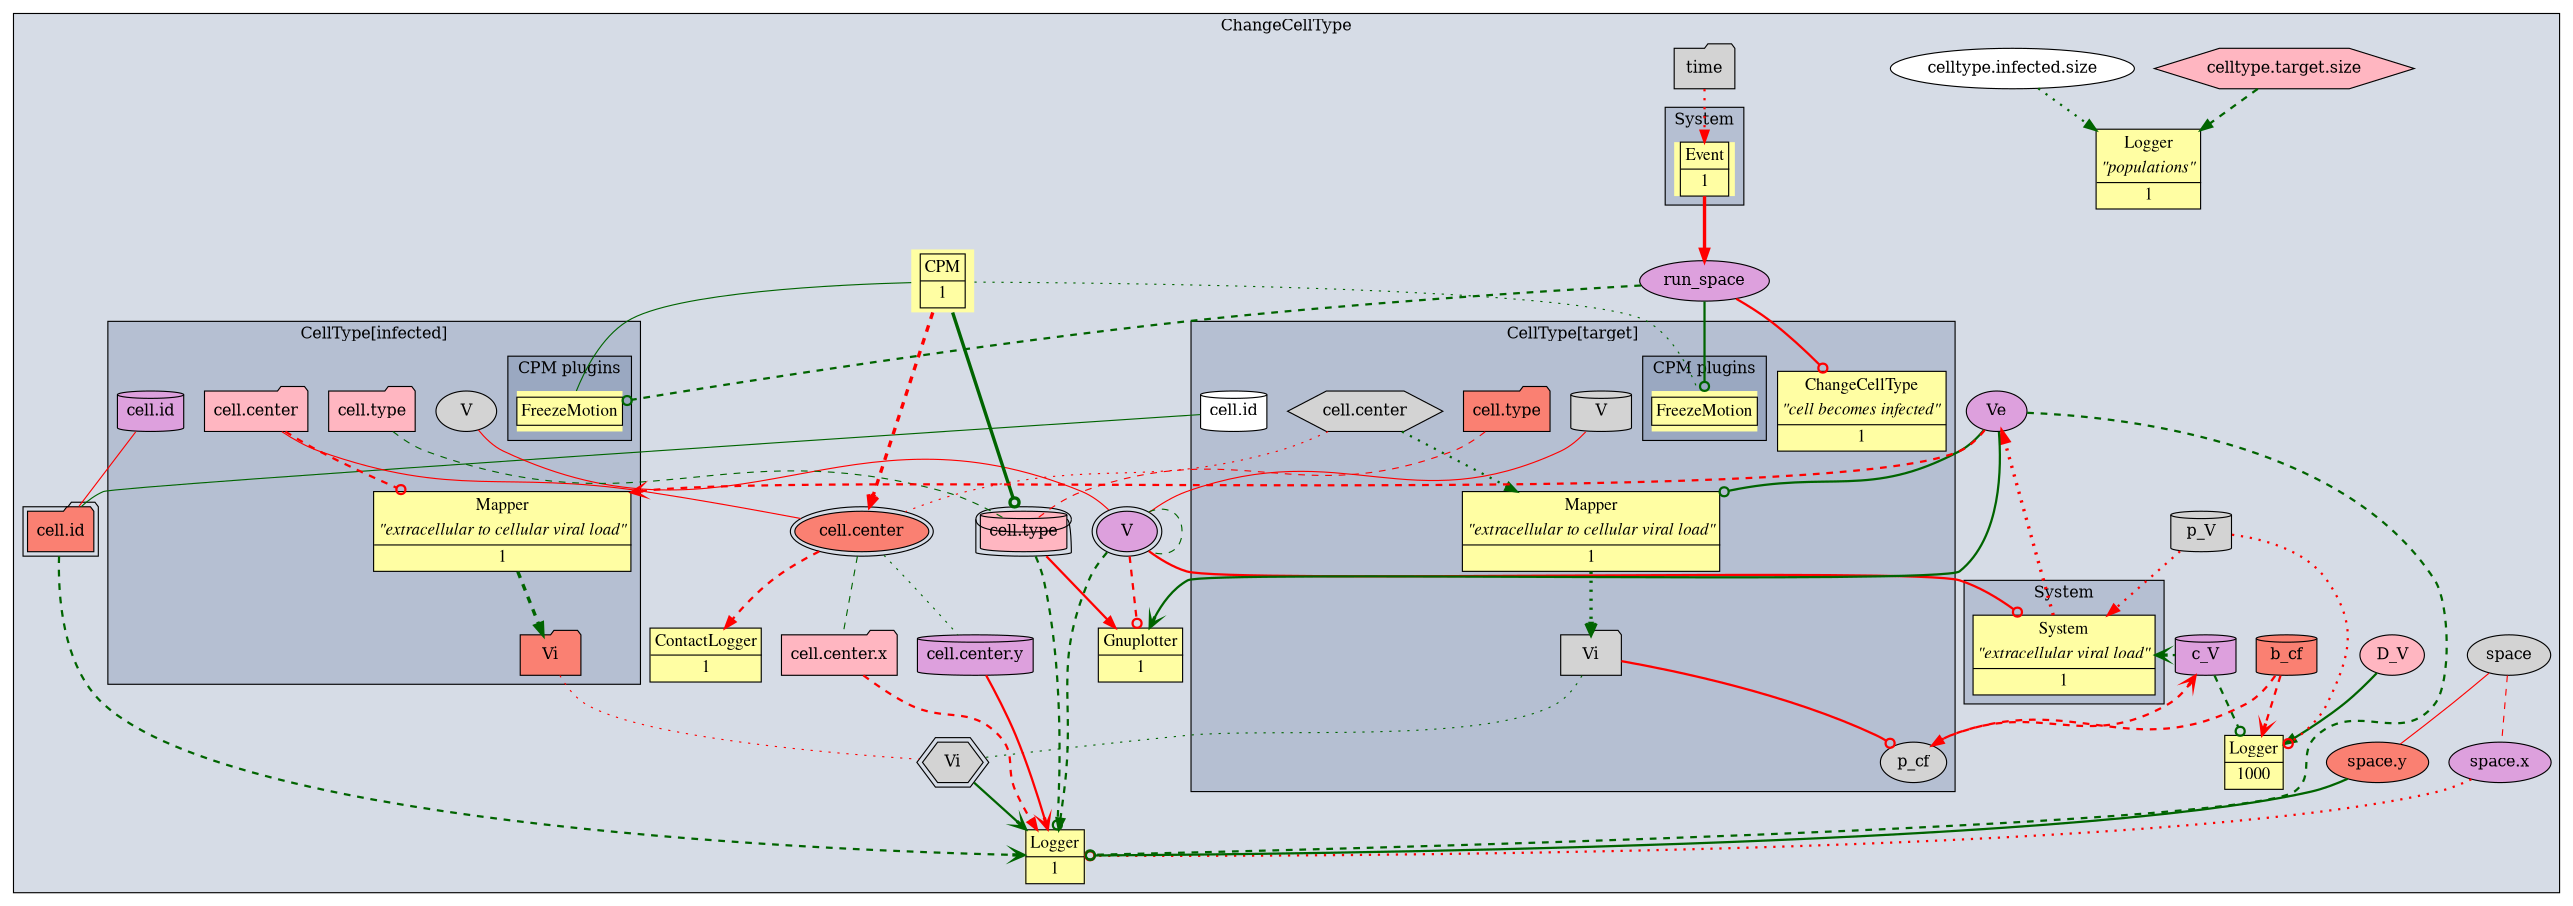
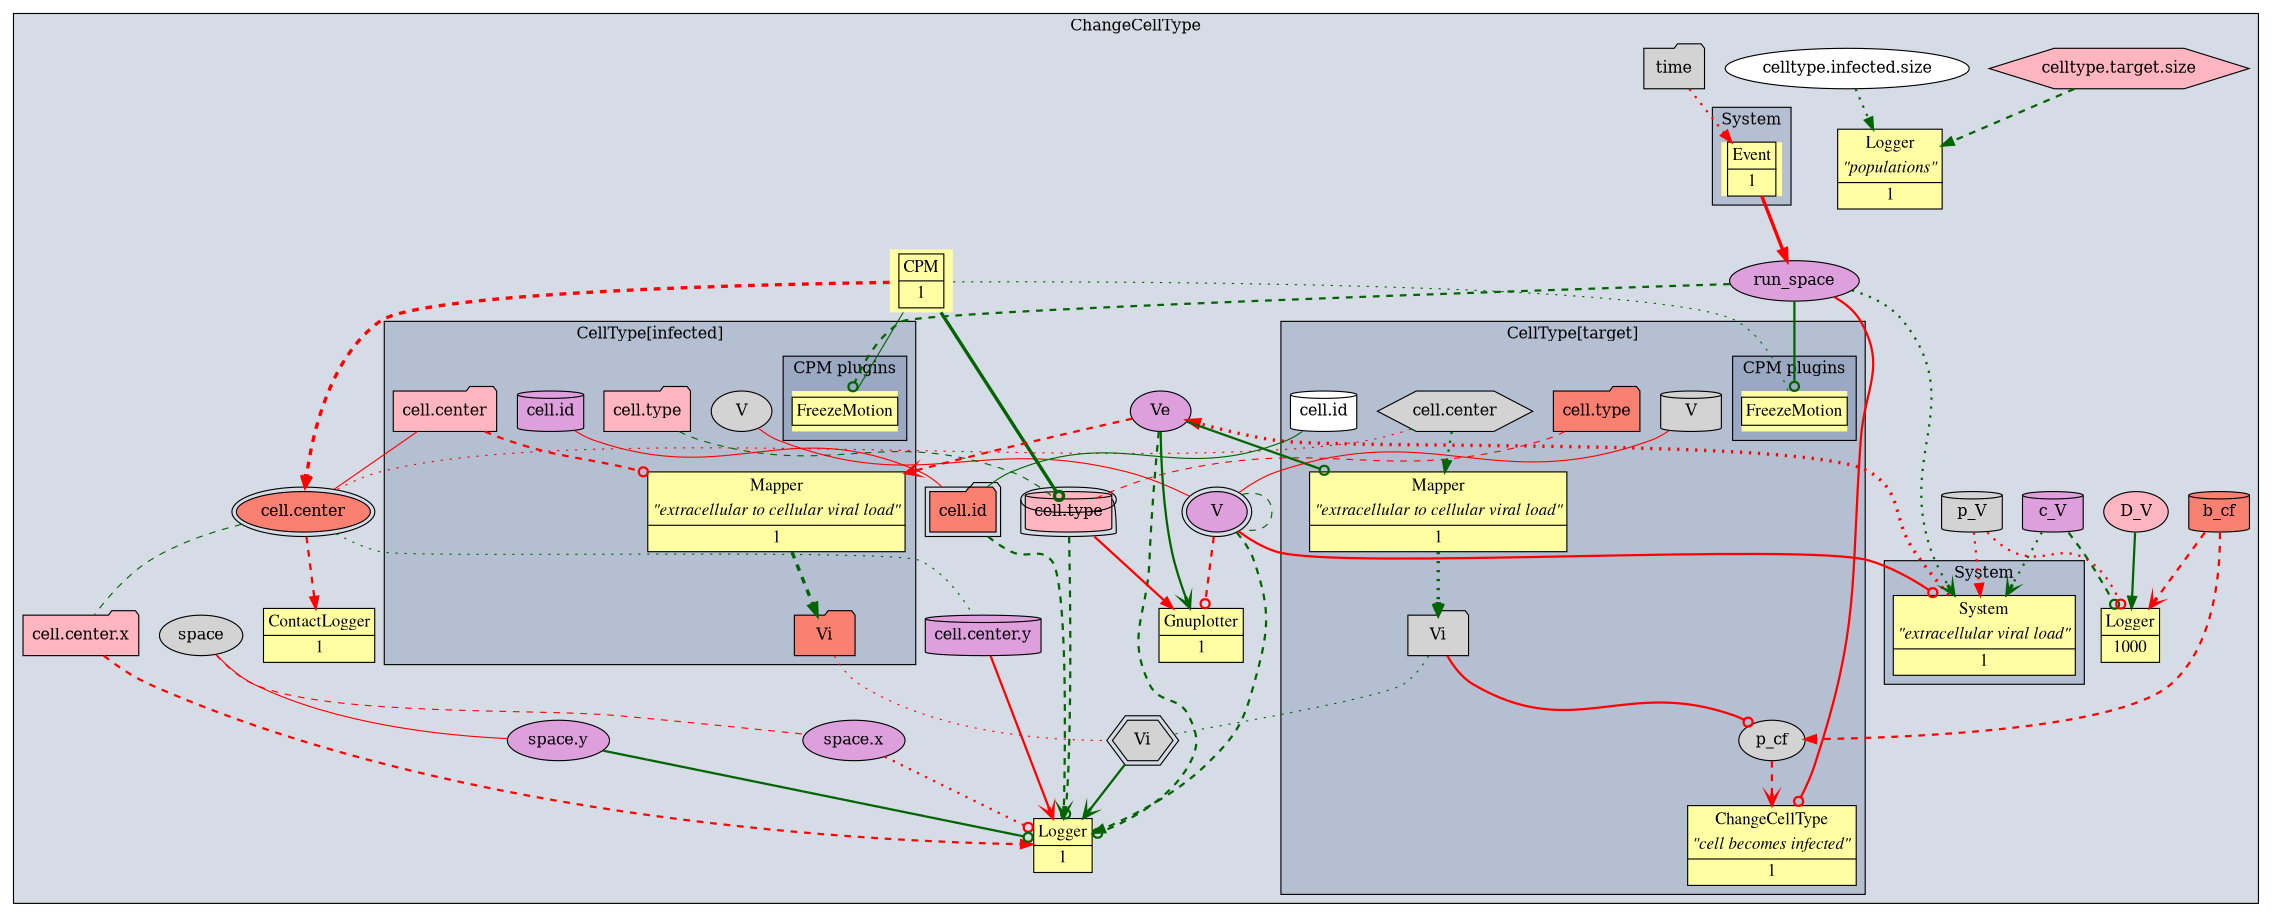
edge "run_space" -> "System": added
edge "p_cf" -> "c_V": now "p_cf" -> "ChangeCellType"
node "space.y": fillcolor salmon -> plum
